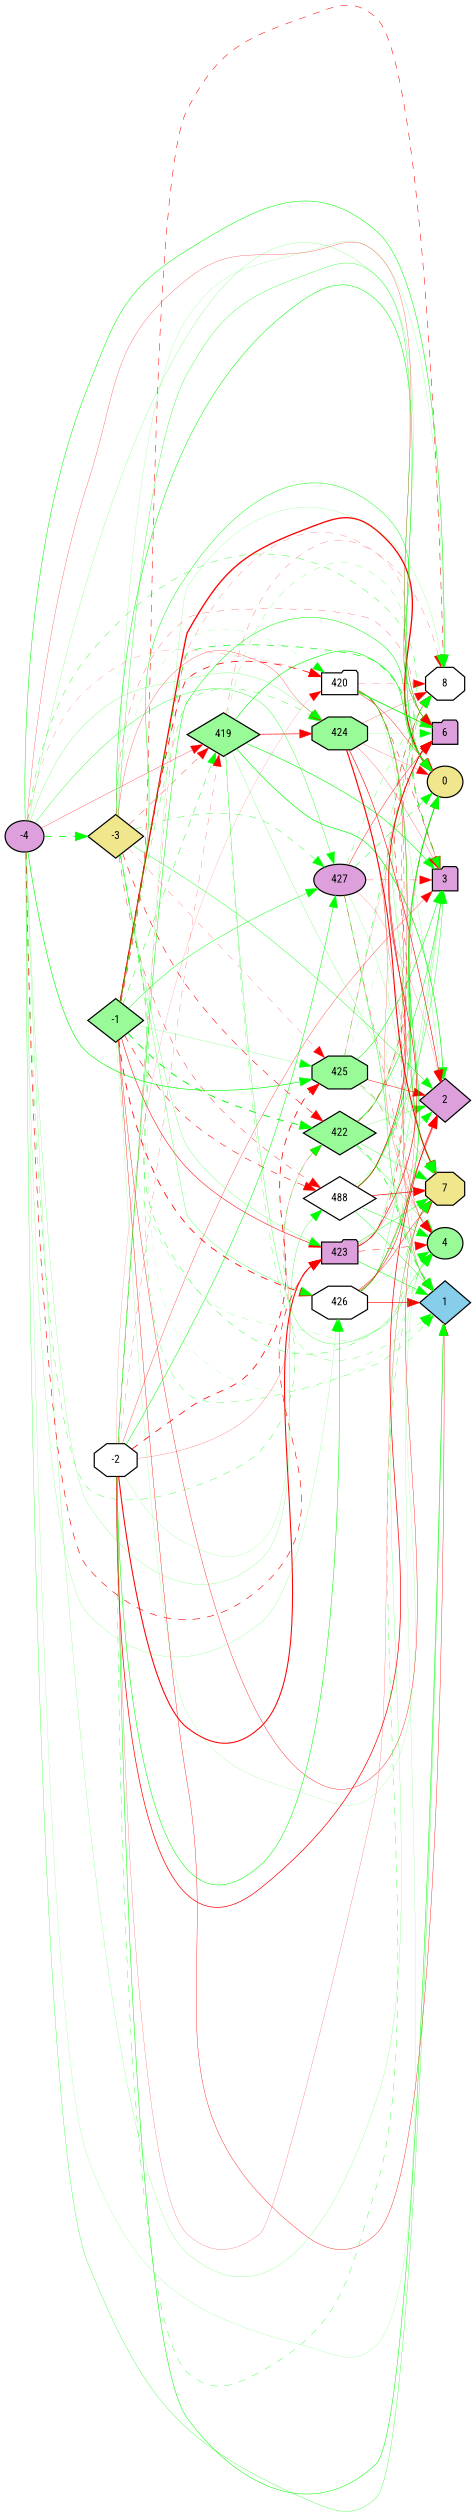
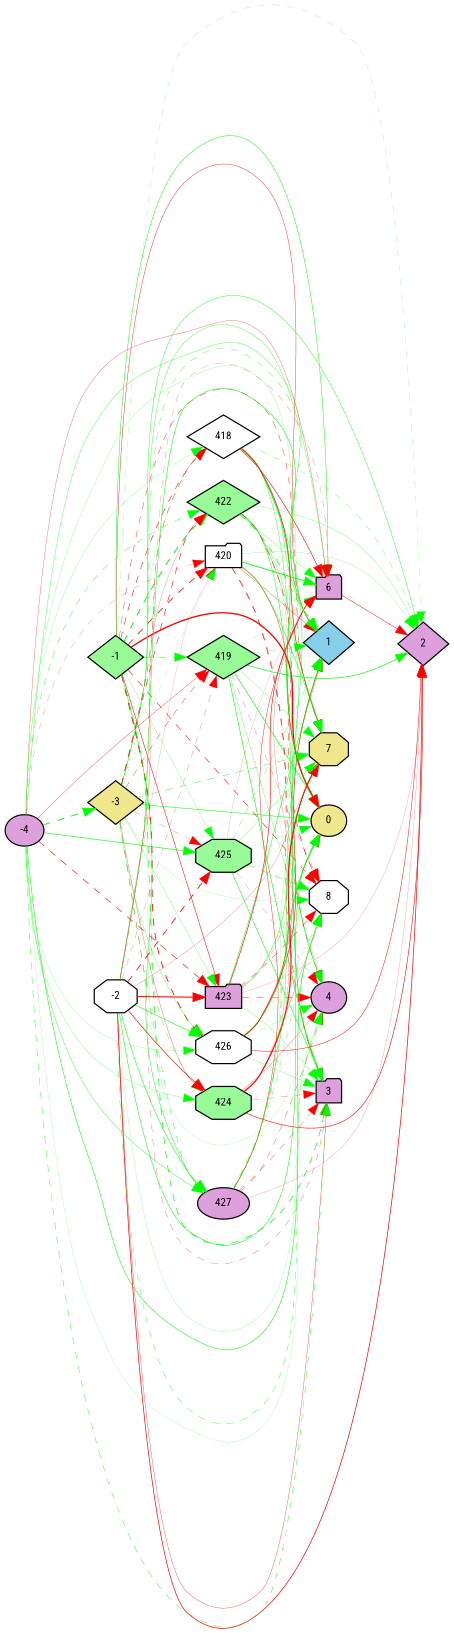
edge "-4" -> "0": removed
edge "419" -> "424": now "-2" -> "424"
edge "424" -> "3": style solid -> dashed
edge "425" -> "2": now "6" -> "2"
node "488": label "488" -> "418"
node "4": fillcolor palegreen -> plum
edge "-1" -> "7": style solid -> dashed
